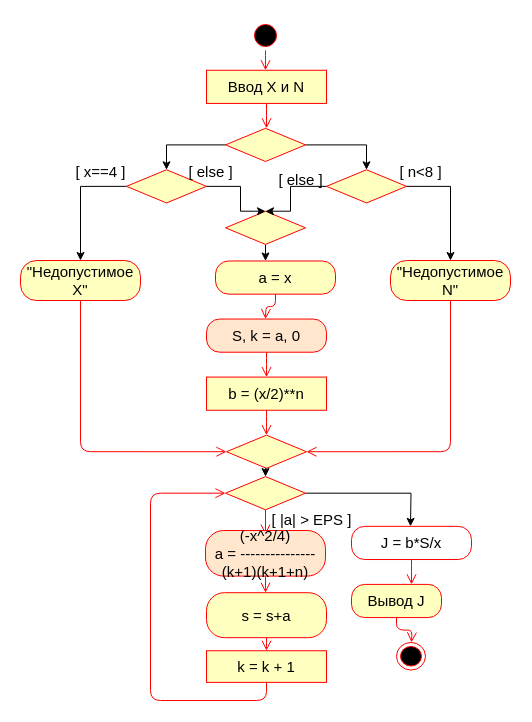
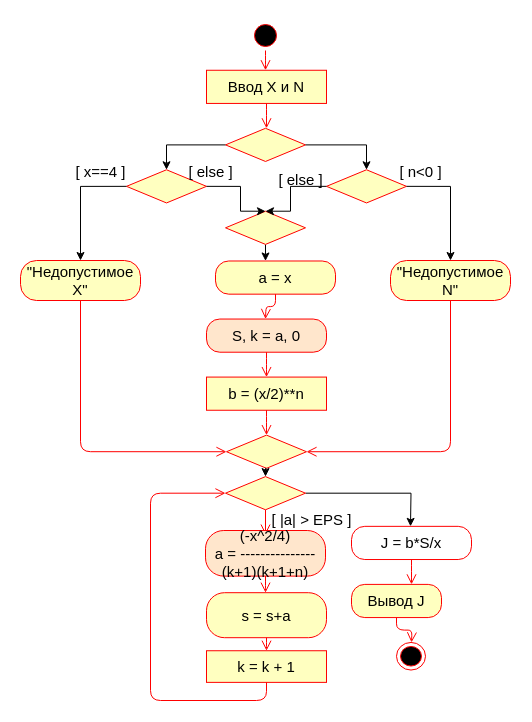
node "[ n<8 ]": label "[ n<8 ]" -> "[ n<0 ]"
